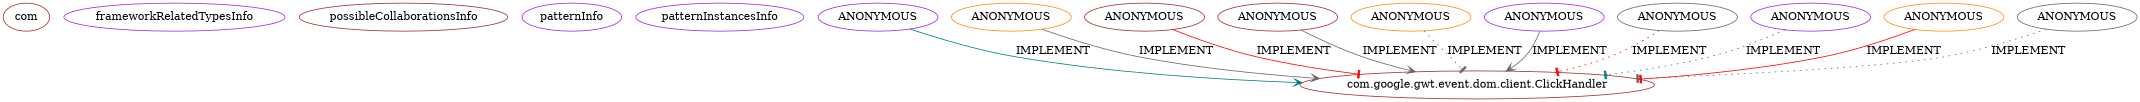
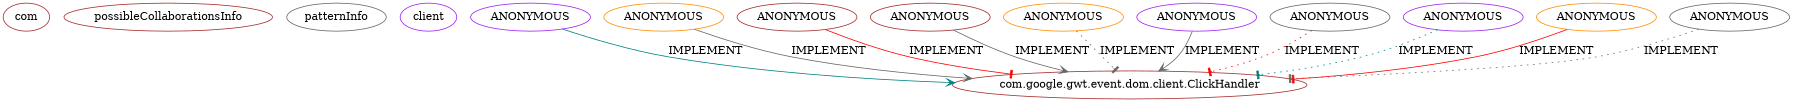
node "frameworkRelatedTypesInfo": removed
node "patternInfo": color purple -> gray40
node "patternInstancesInfo": label "patternInstancesInfo" -> "client"
